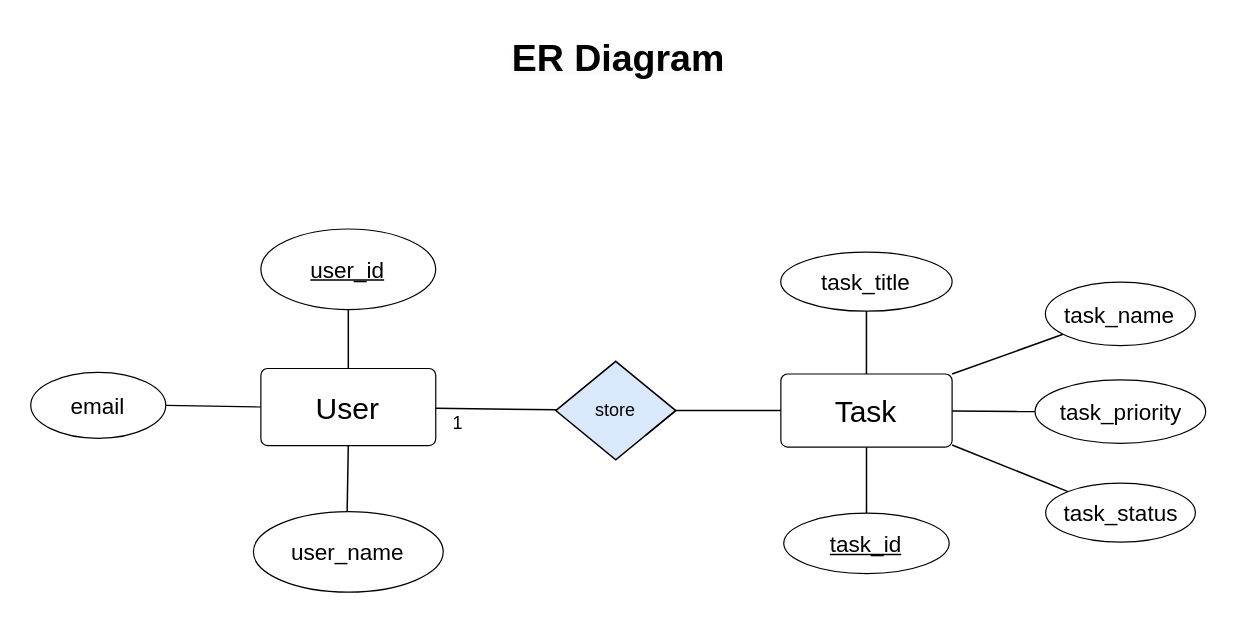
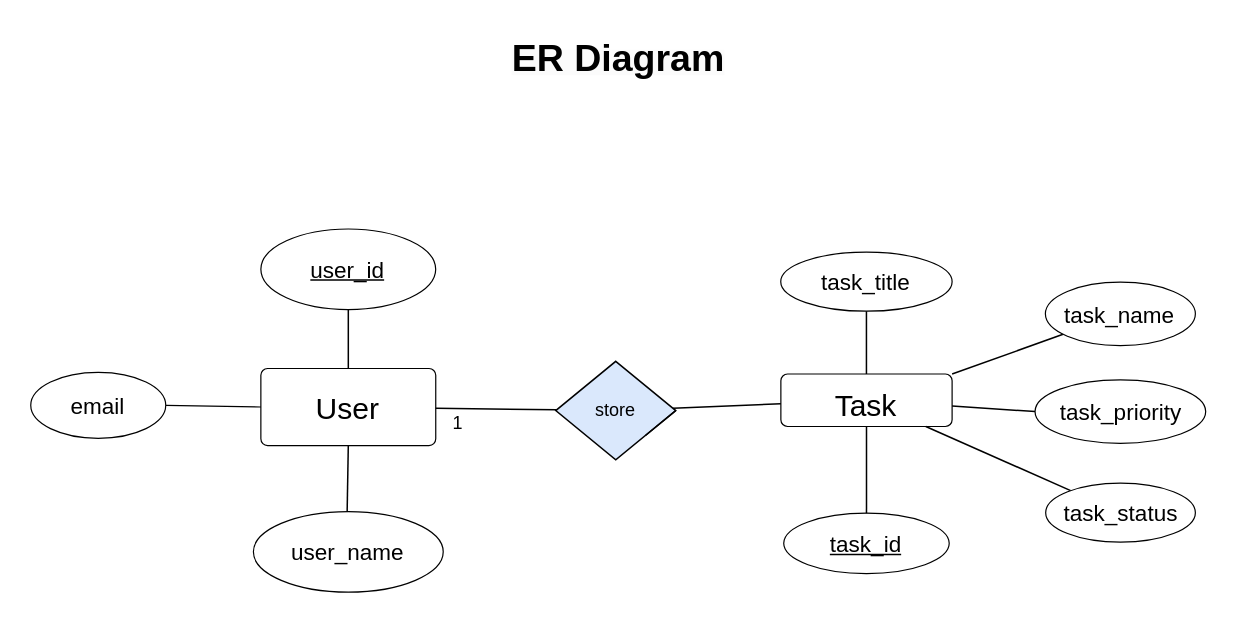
node "Task": size 171x73 -> 171x53
